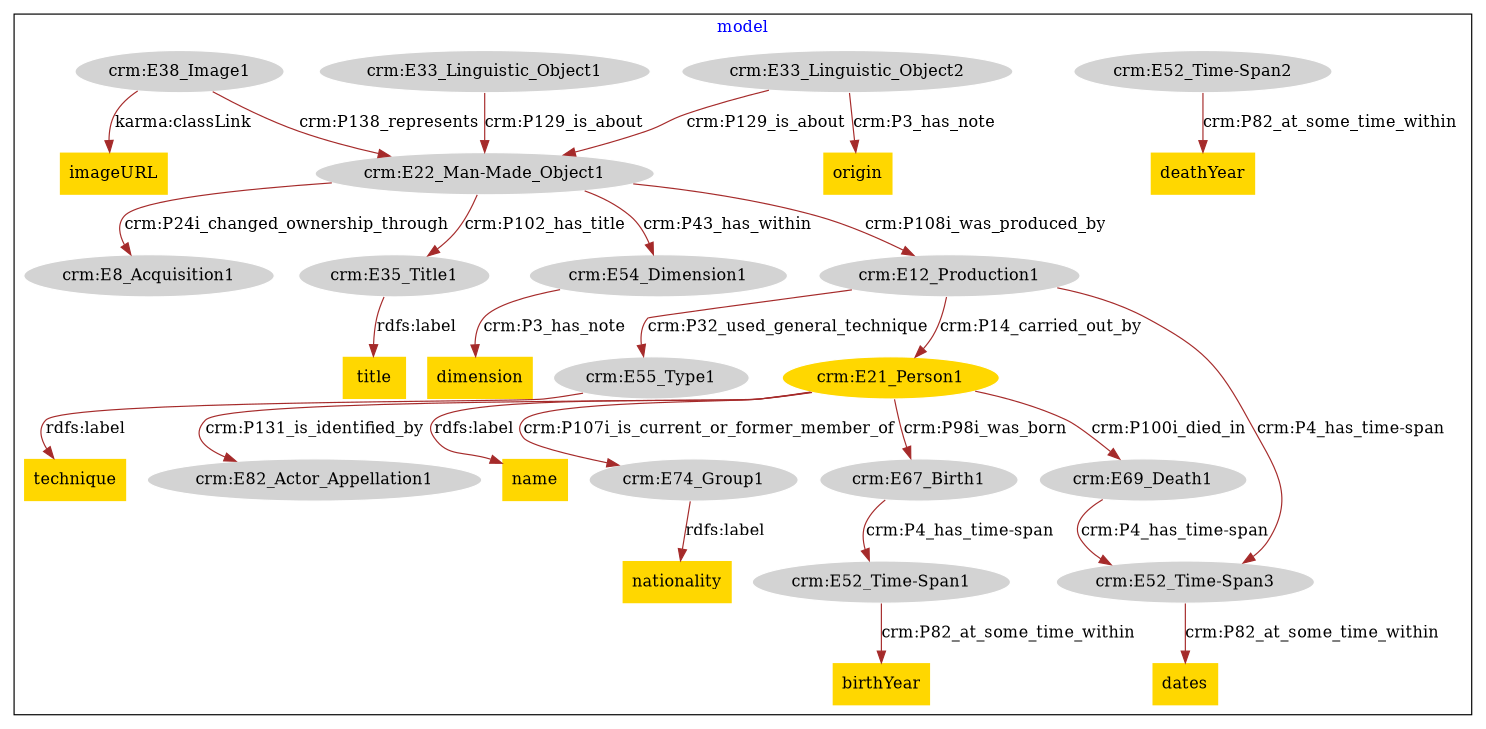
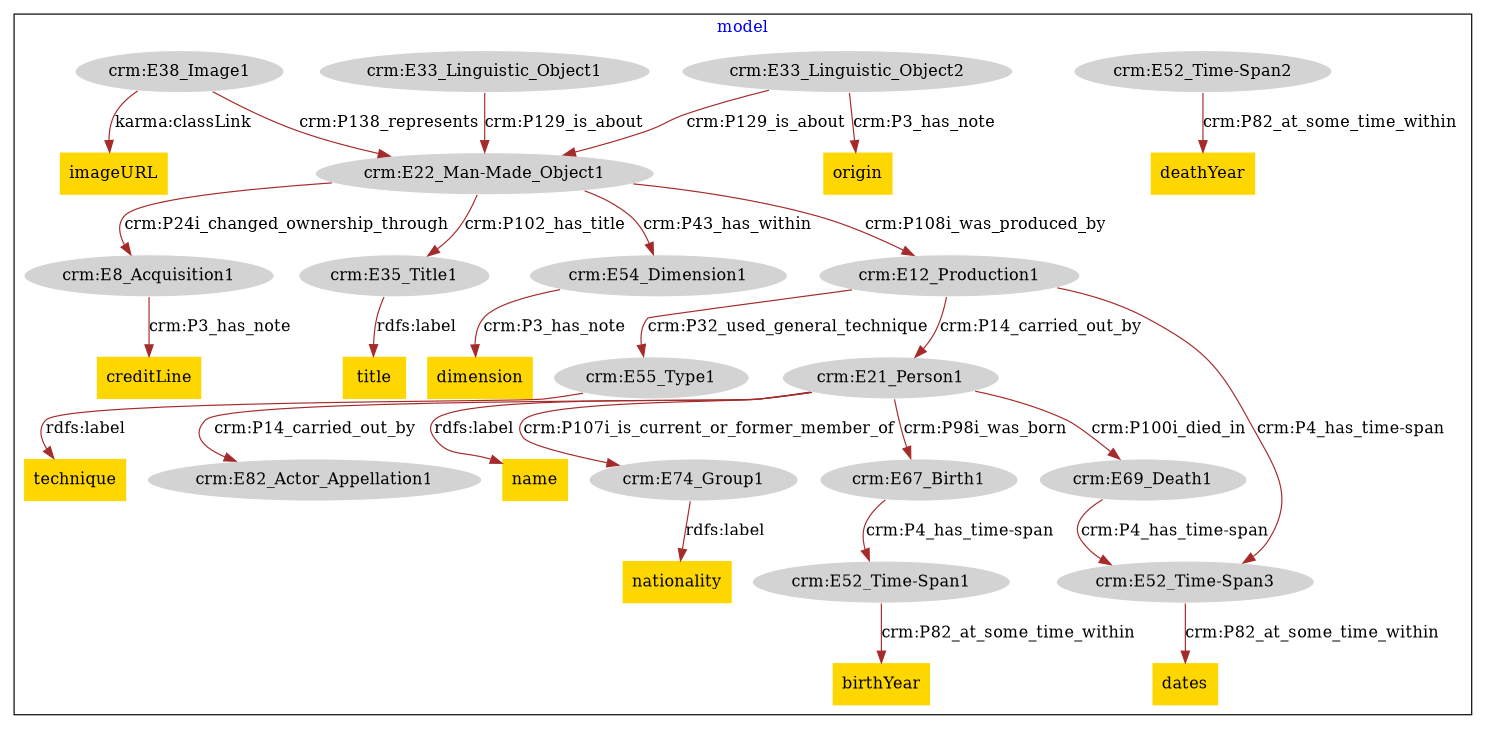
node "creditLine": added
node "crm:E21_Person1": fillcolor gold -> lightgray
edge "crm:E21_Person1" -> "crm:E82_Actor_Appellation1": label "crm:P131_is_identified_by" -> "crm:P14_carried_out_by"
